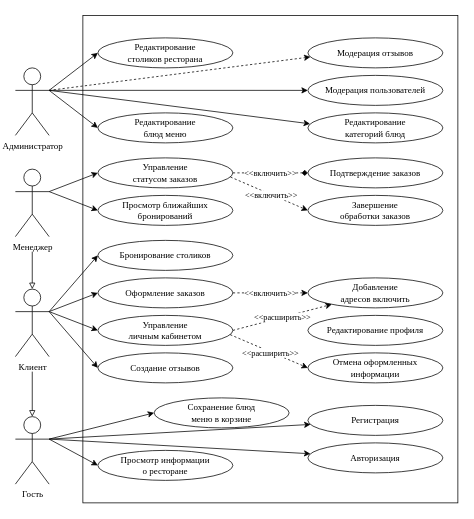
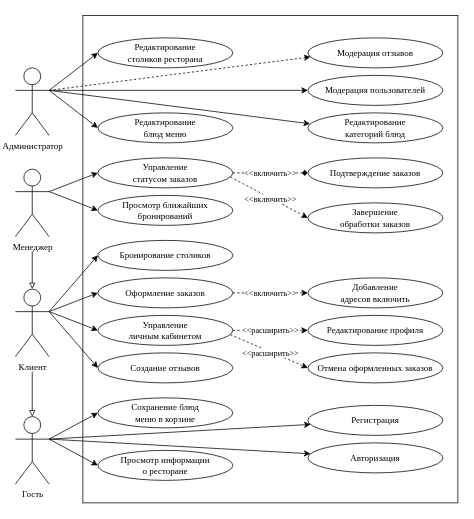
node "Завершение обработки заказов": moved (375, 210) -> (375, 218)
edge "Управление личным кабинетом" -> "Добавление адресов включить": now "Управление личным кабинетом" -> "Редактирование профиля"
node "Отмена оформленных информации": label "Отмена оформленных информации" -> "Отмена оформленных заказов"
node "Сохранение блюд меню в корзине": moved (222, 413) -> (165, 413)
